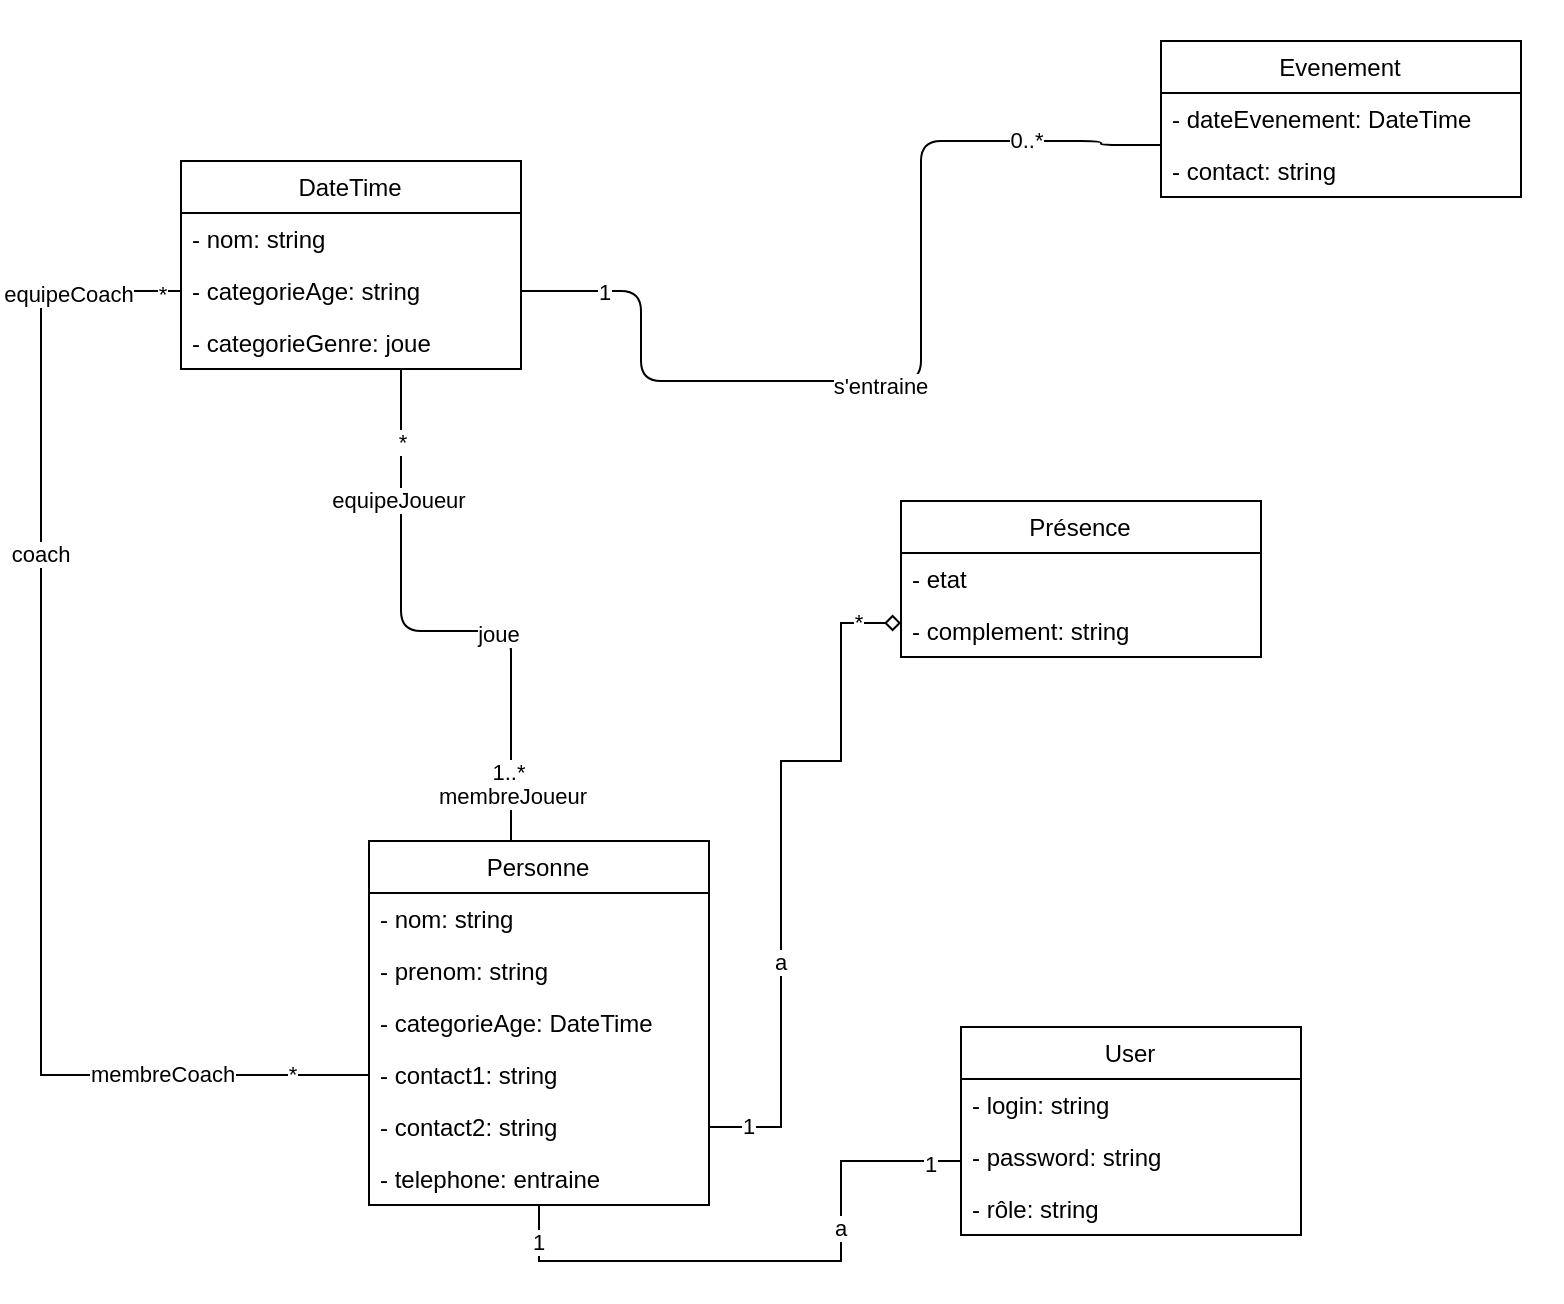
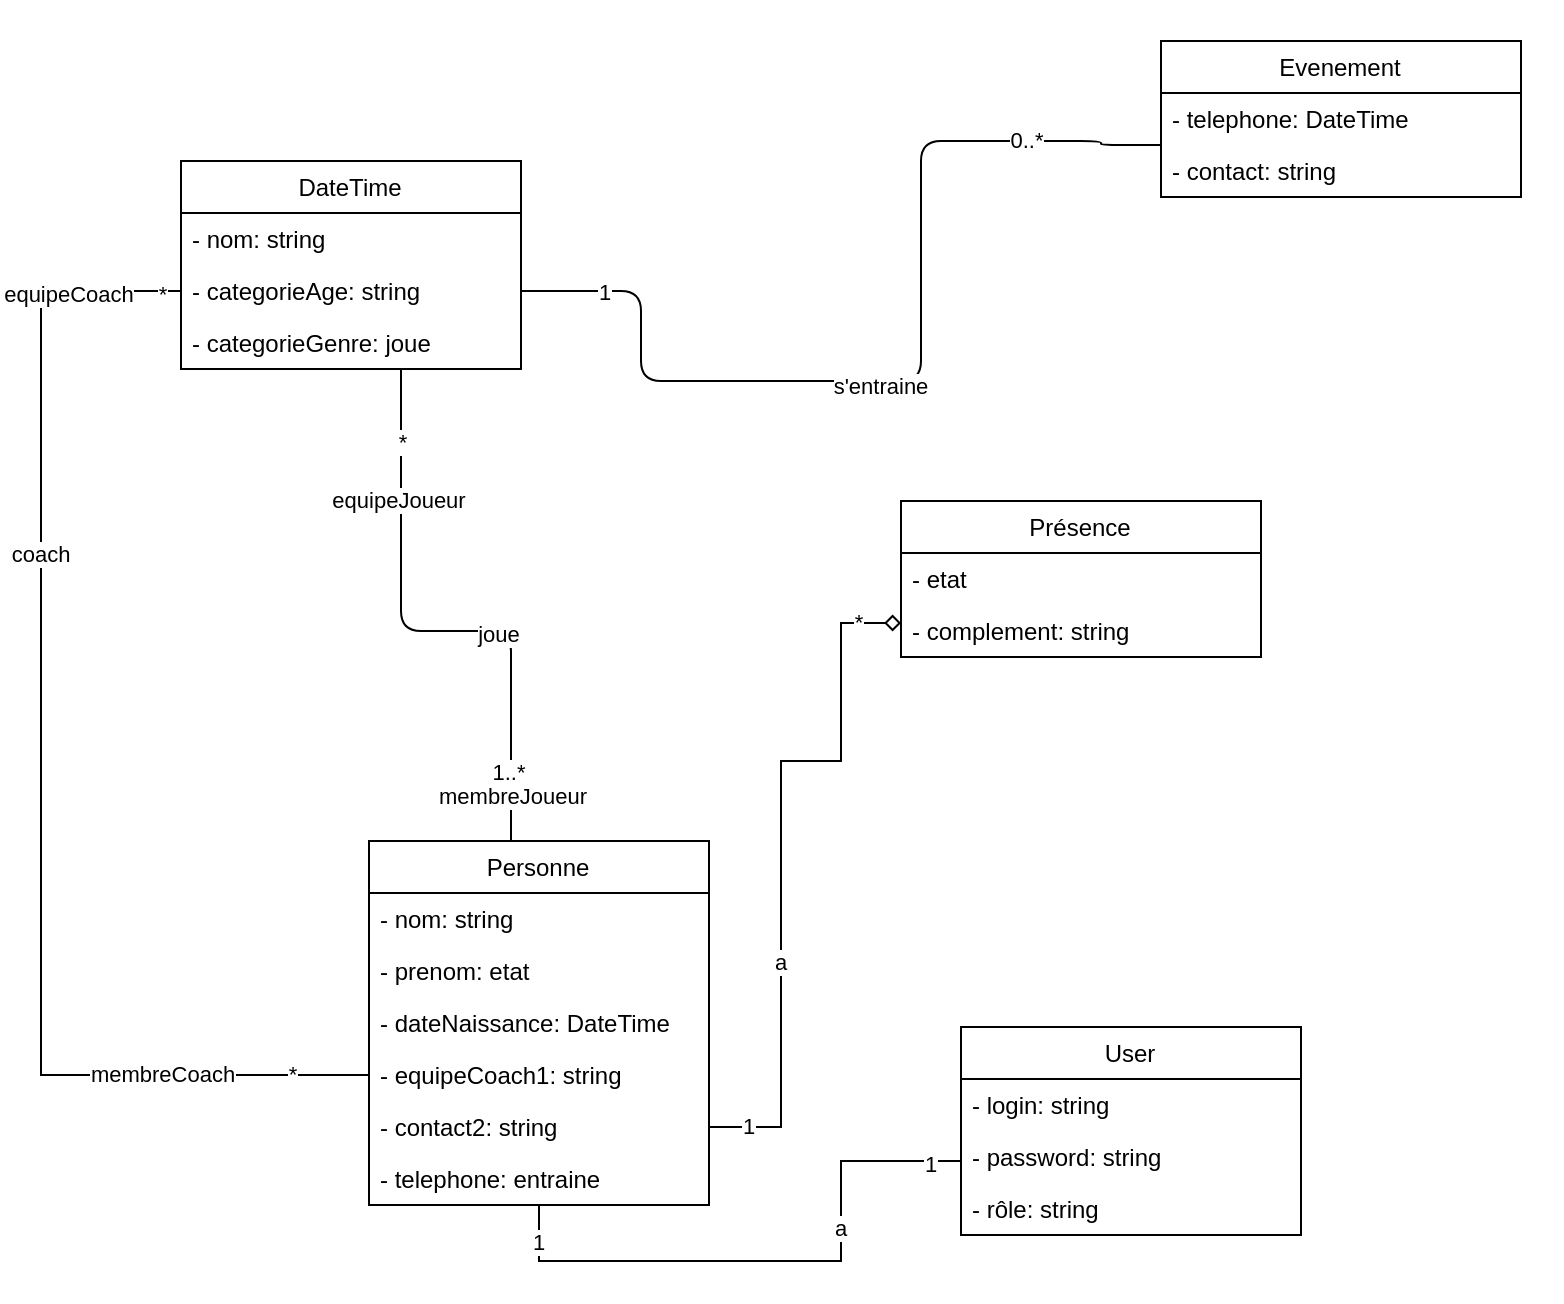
node "- dateEvenement: DateTime": label "- dateEvenement: DateTime" -> "- telephone: DateTime"
node "- prenom: string": label "- prenom: string" -> "- prenom: etat"
node "- categorieAge: DateTime": label "- categorieAge: DateTime" -> "- dateNaissance: DateTime"
node "- contact1: string": label "- contact1: string" -> "- equipeCoach1: string"
